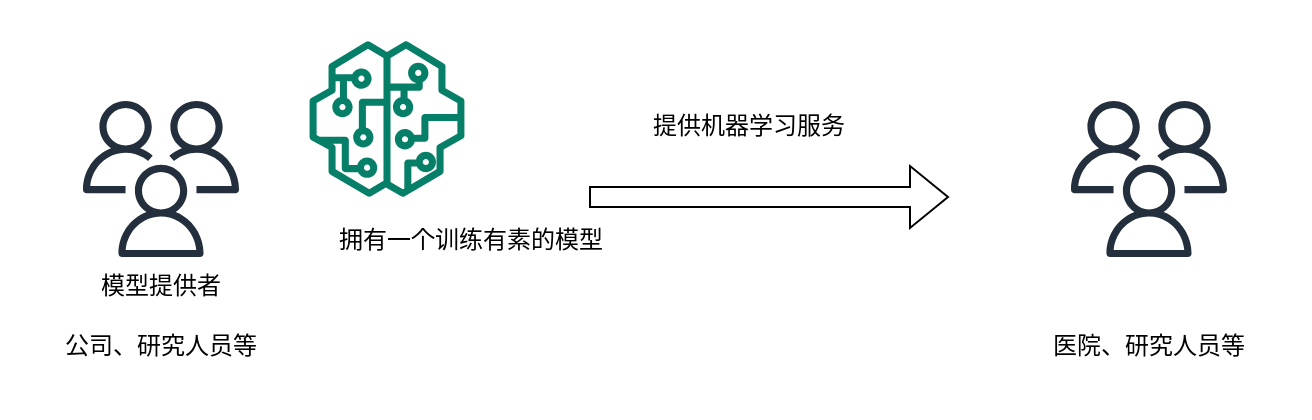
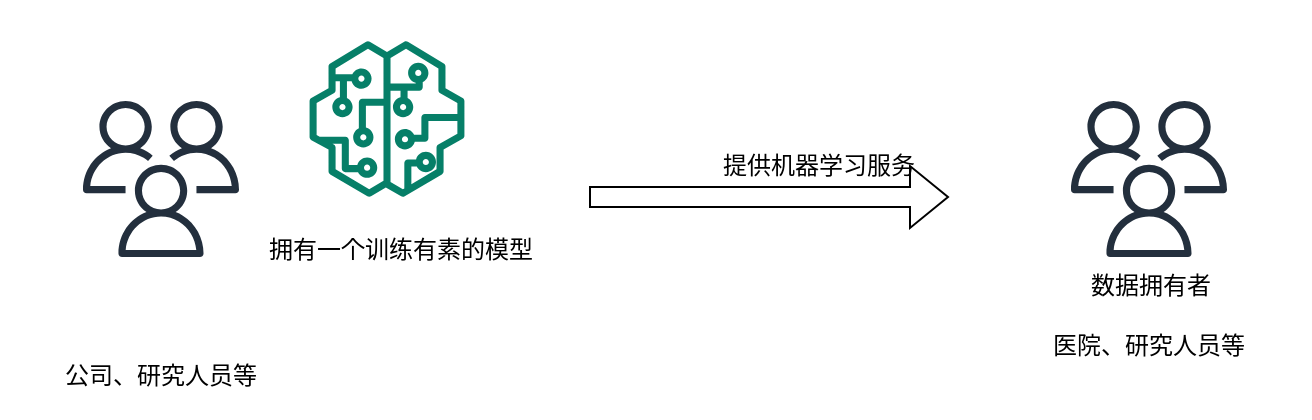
node "提供机器学习服务": moved (749, 127) -> (819, 167)
node "拥有一个训练有素的模型": moved (471, 241) -> (401, 251)
node "模型提供者": removed
node "数据拥有者": added
node "公司、研究人员等": moved (161, 347) -> (161, 377)
